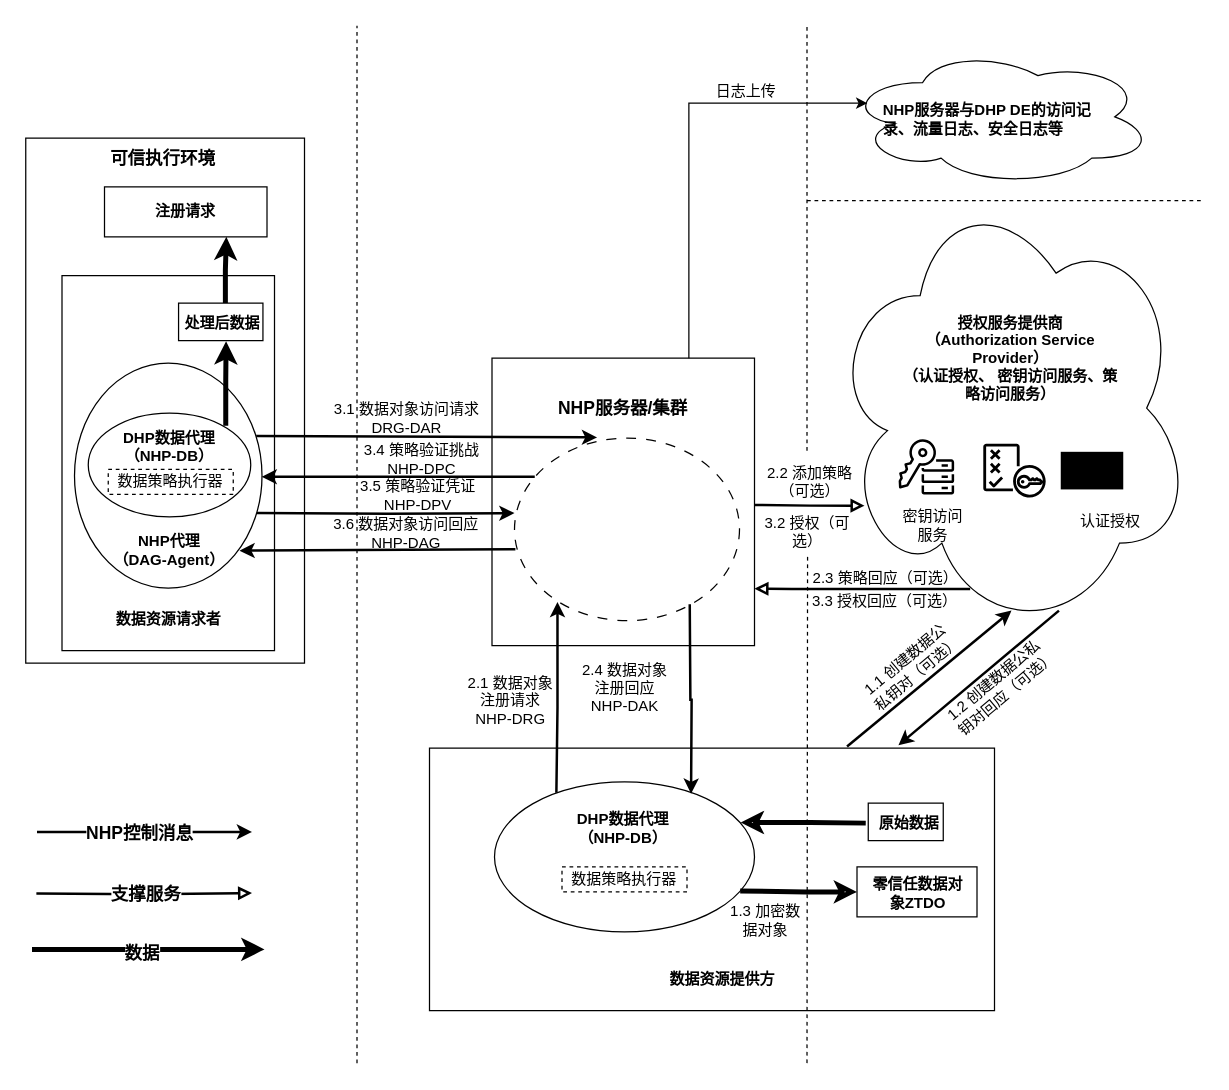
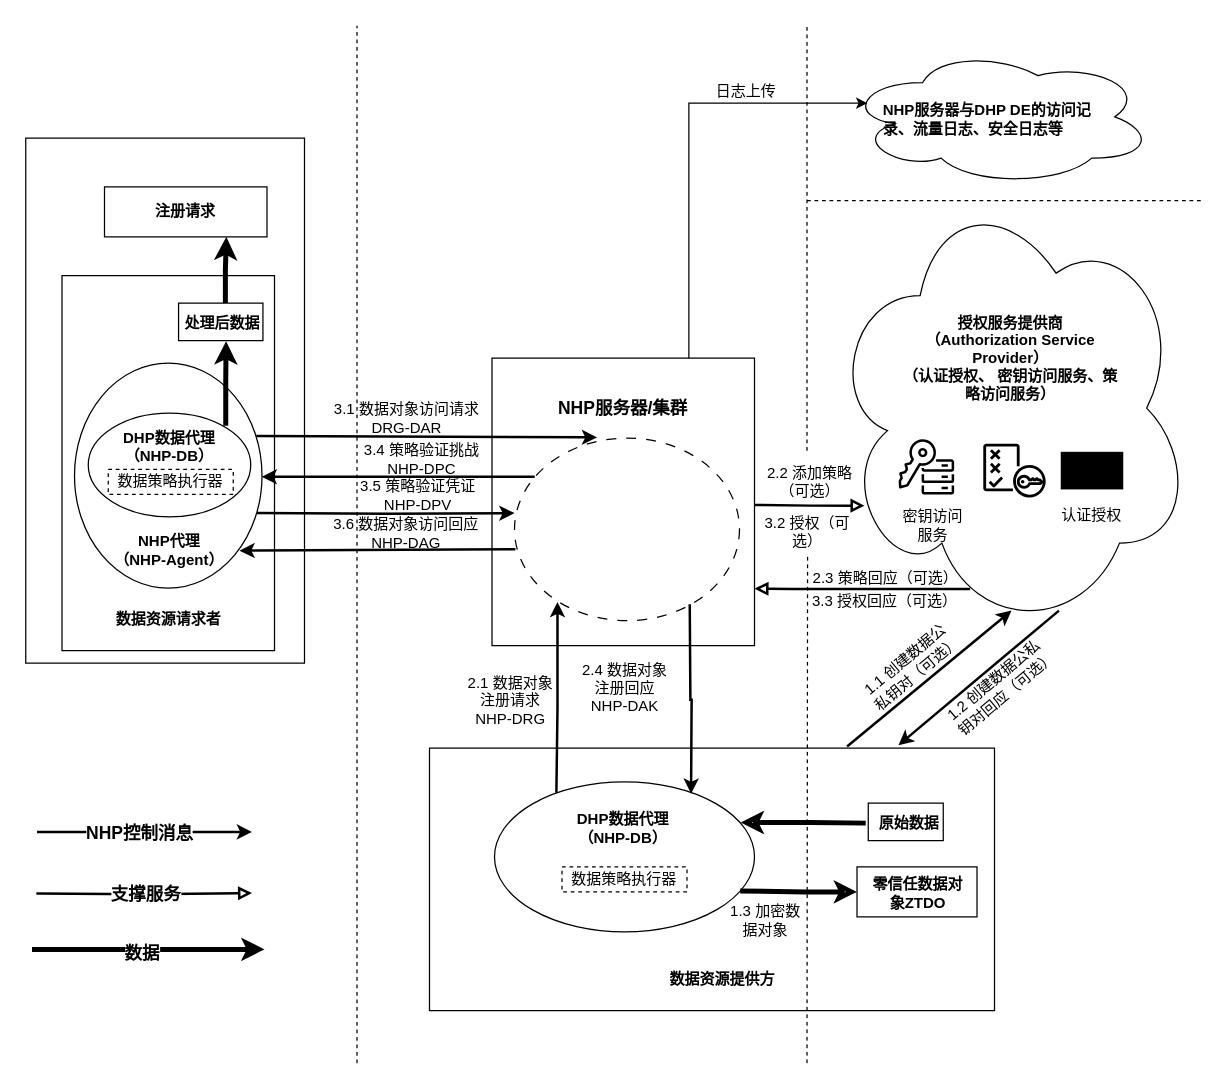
node "可信执行环境": removed
node "认证授权": moved (1111, 522) -> (1092, 516)
node "NHP代理 （DAG-Agent）": label "NHP代理 （DAG-Agent）" -> "NHP代理 （NHP-Agent）"
